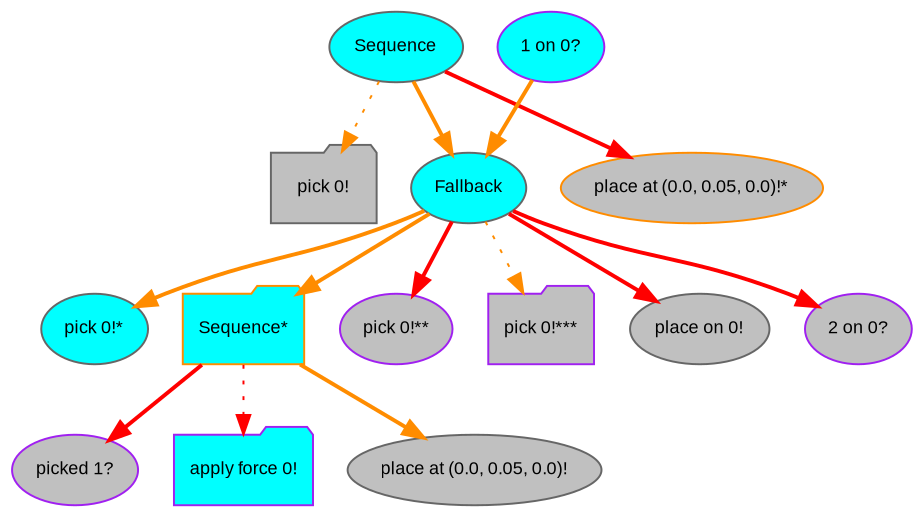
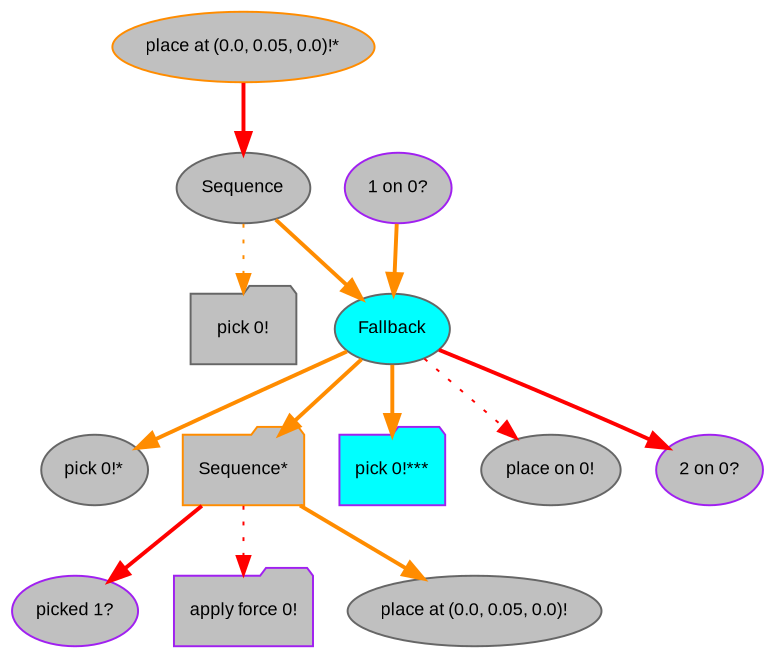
node "Sequence": fillcolor cyan -> gray
node "1 on 0?": fillcolor cyan -> gray
edge "Sequence" -> "place at (0.0, 0.05, 0.0)!*": reversed
edge "Fallback" -> "pick 0!***": style dotted -> bold
edge "Fallback" -> "place on 0!": style bold -> dotted
node "pick 0!*": fillcolor cyan -> gray
node "Sequence*": fillcolor cyan -> gray
node "pick 0!**": removed
node "pick 0!***": fillcolor gray -> cyan
node "apply force 0!": fillcolor cyan -> gray
